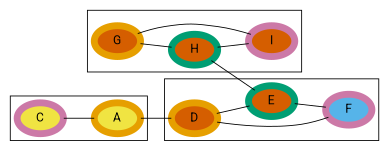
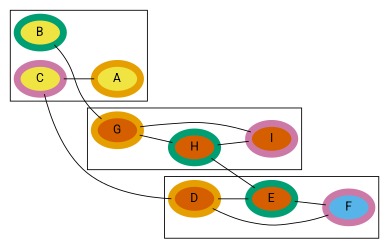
node "B": added
edge "A" -- "D": now "C" -- "D"
